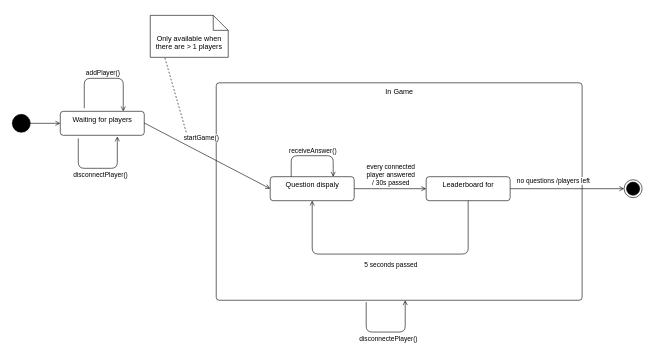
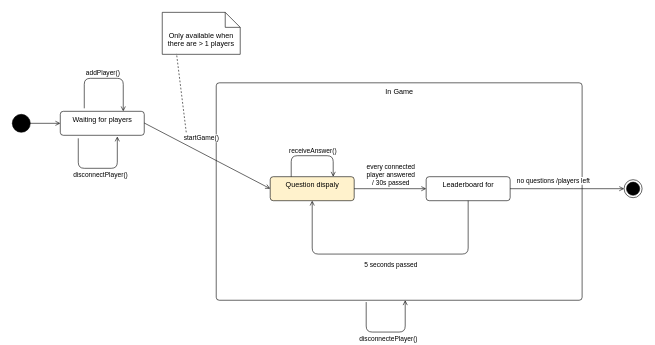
node "Only available when there are > 1 players": moved (189, 36) -> (201, 33)
node "Question dispaly": fillcolor #ffffff -> #fff2cc
